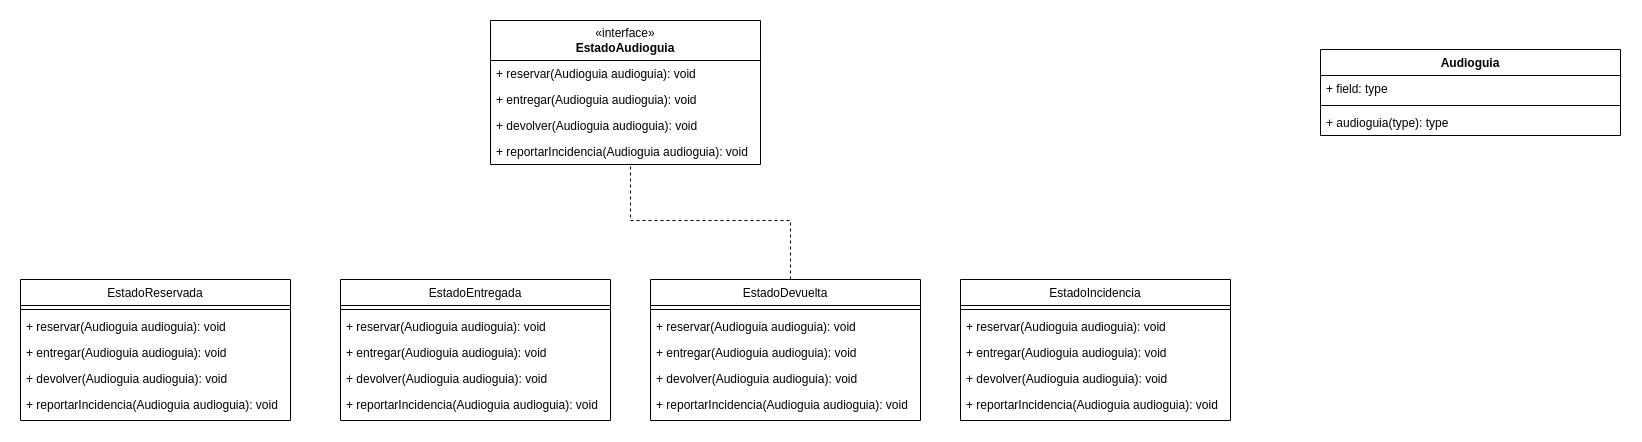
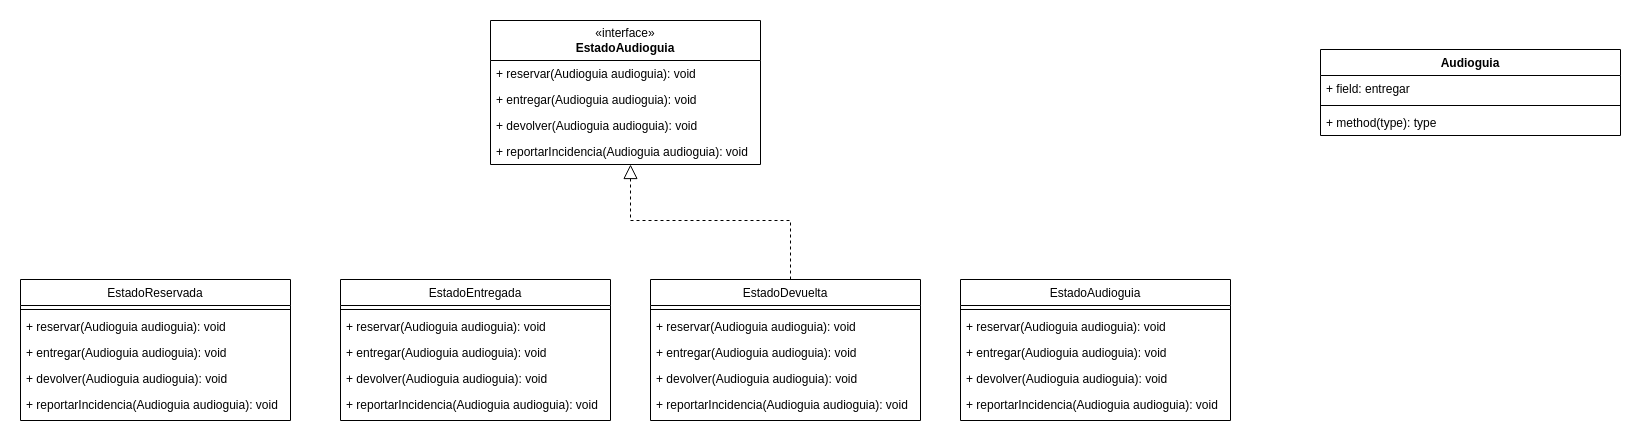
node "+ field: type": label "+ field: type" -> "+ field: entregar"
node "+ audioguia(type): type": label "+ audioguia(type): type" -> "+ method(type): type"
edge "«interface» EstadoAudioguia" -- "EstadoDevuelta": arrowhead none -> block
node "EstadoIncidencia": label "EstadoIncidencia" -> "EstadoAudioguia"
